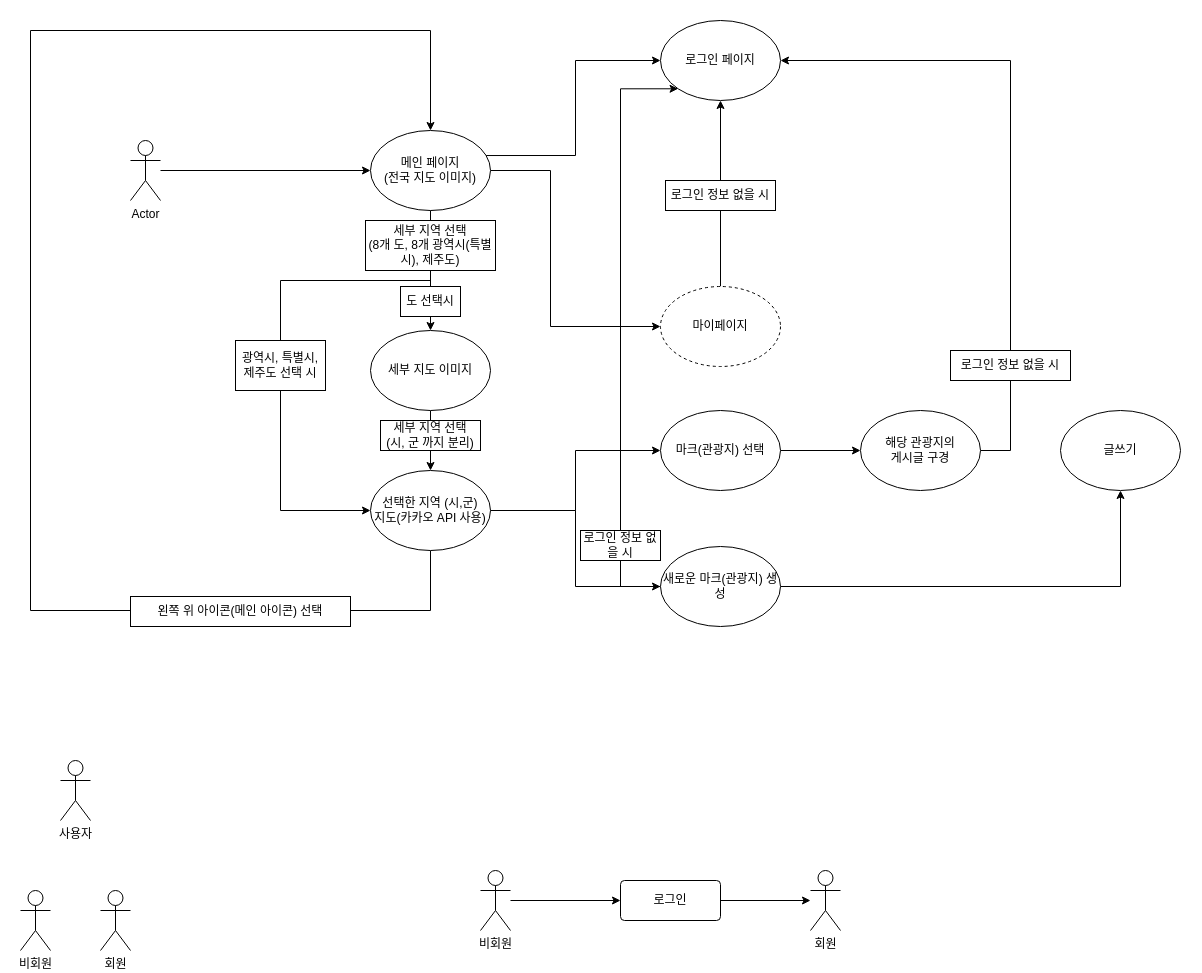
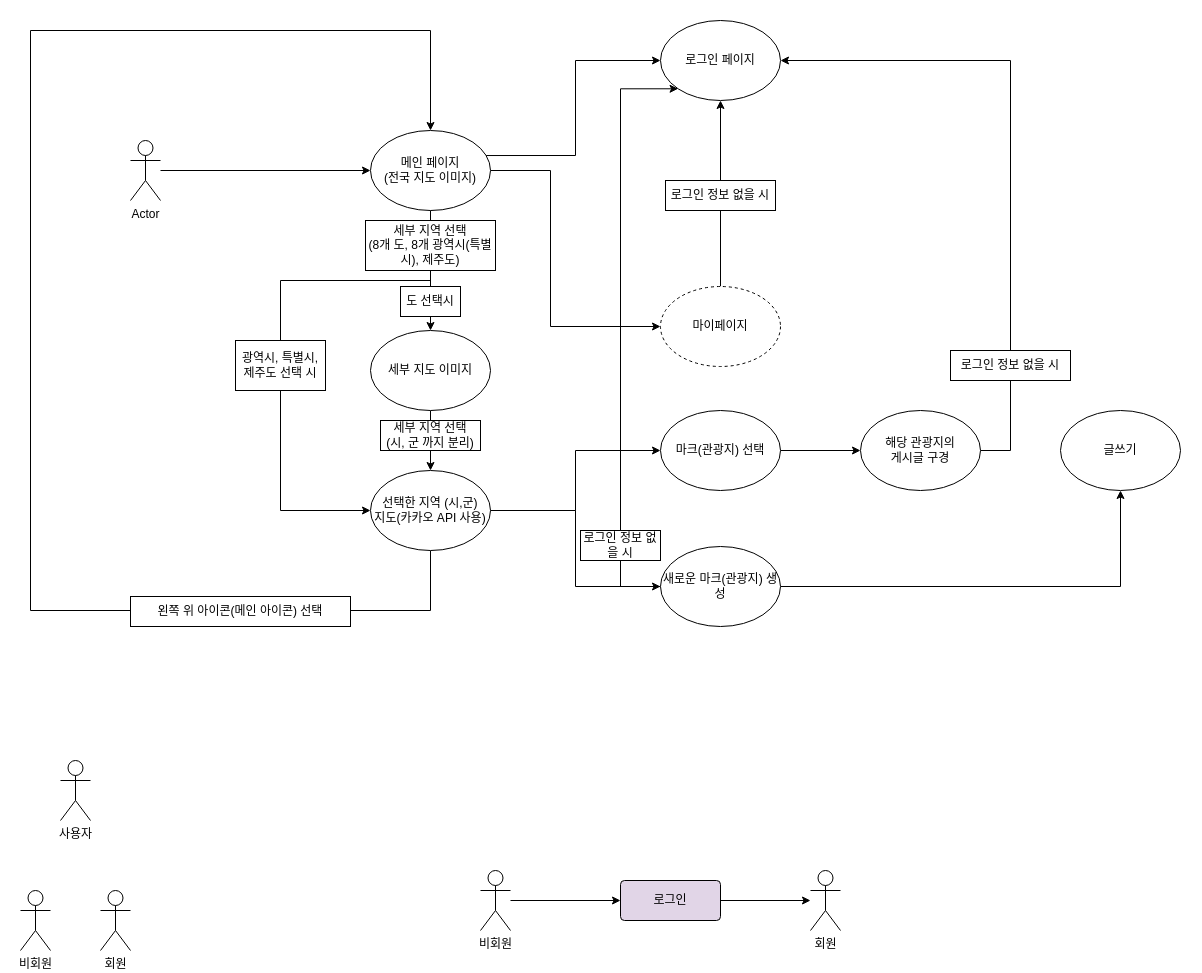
node "로그인": fillcolor #ffffff -> #e1d5e7
